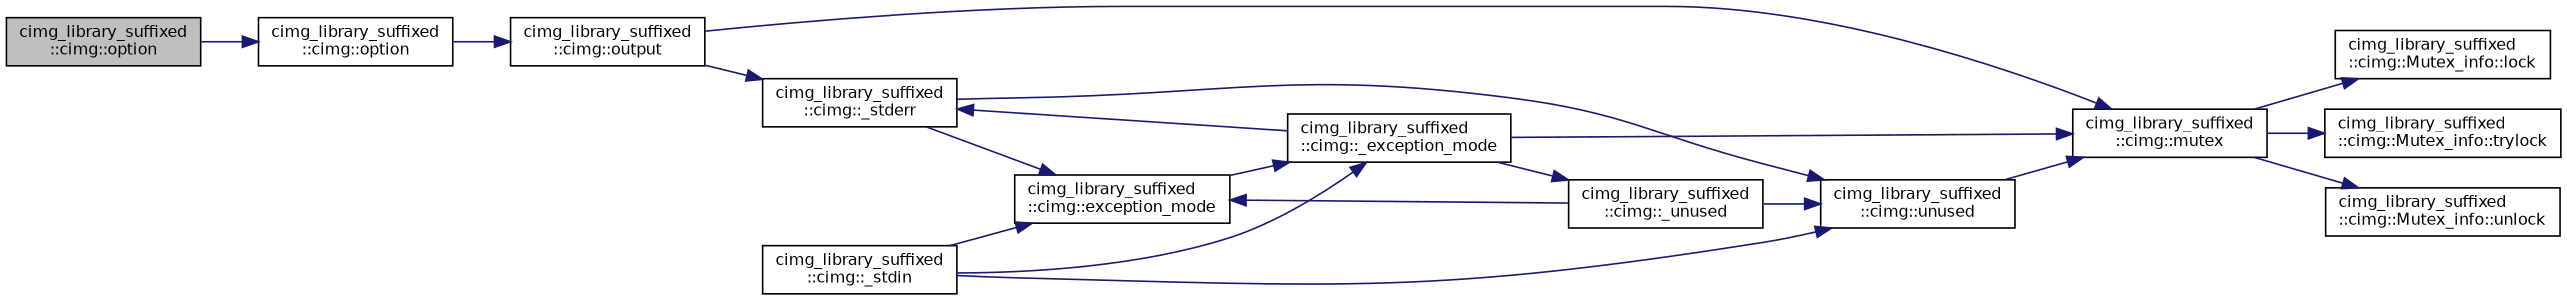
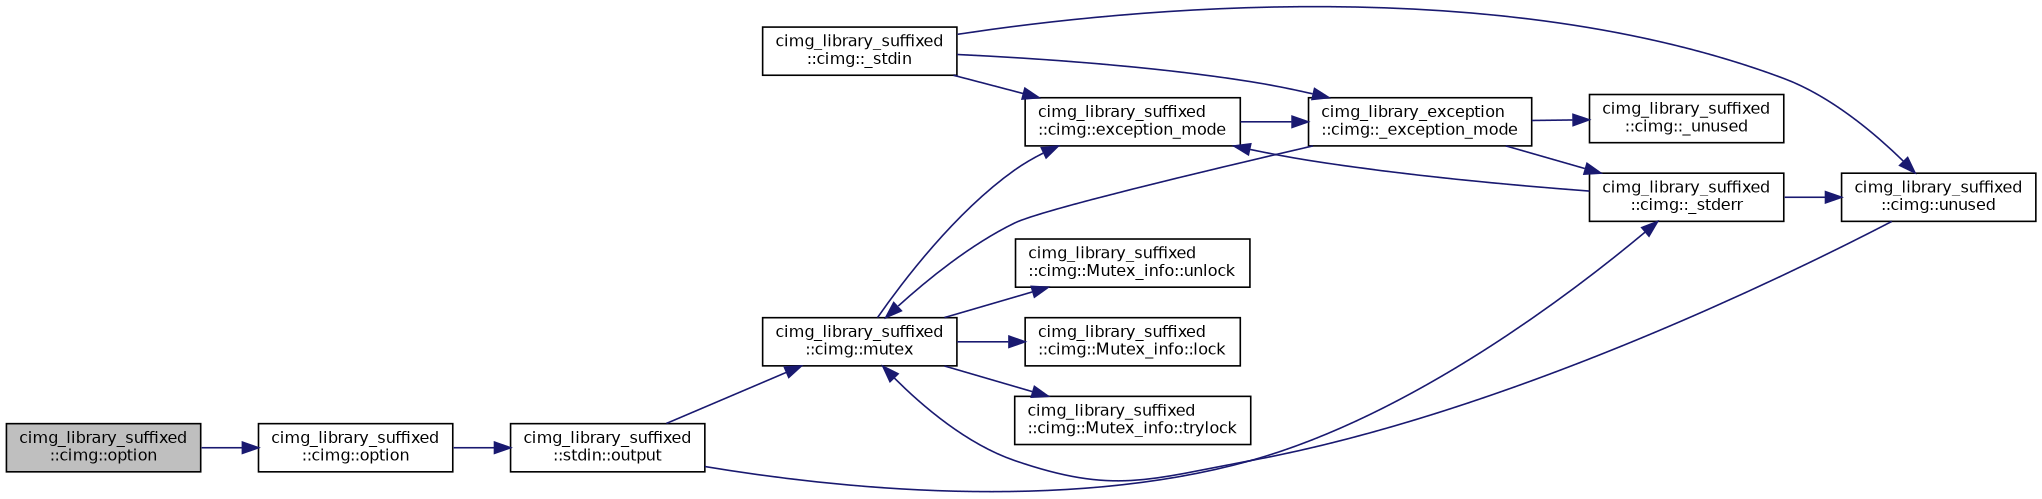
node "cimg_library_suffixed ::cimg::output": label "cimg_library_suffixed ::cimg::output" -> "cimg_library_suffixed ::stdin::output"
node "cimg_library_suffixed ::cimg::_exception_mode": label "cimg_library_suffixed ::cimg::_exception_mode" -> "cimg_library_exception ::cimg::_exception_mode"
edge "cimg_library_suffixed ::cimg::_unused" -> "cimg_library_suffixed ::cimg::exception_mode": now "cimg_library_suffixed ::cimg::mutex" -> "cimg_library_suffixed ::cimg::exception_mode"
edge "cimg_library_suffixed ::cimg::_unused" -> "cimg_library_suffixed ::cimg::unused": removed
